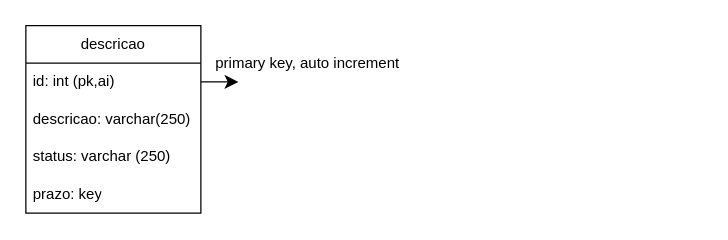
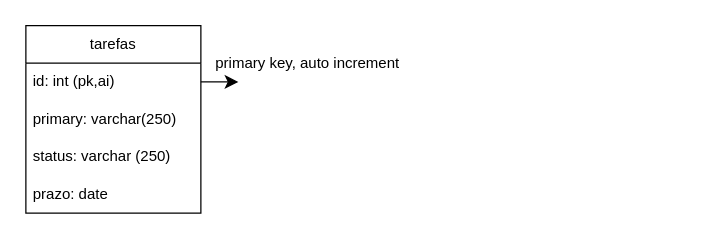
node "descricao": label "descricao" -> "tarefas"
node "descricao: varchar(250)": label "descricao: varchar(250)" -> "primary: varchar(250)"
node "prazo: key": label "prazo: key" -> "prazo: date"
